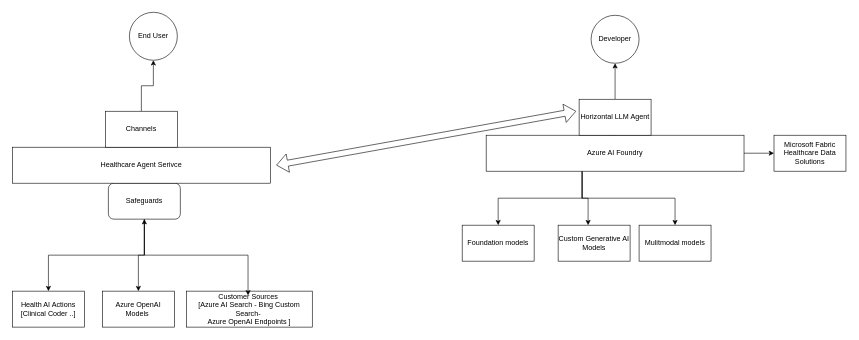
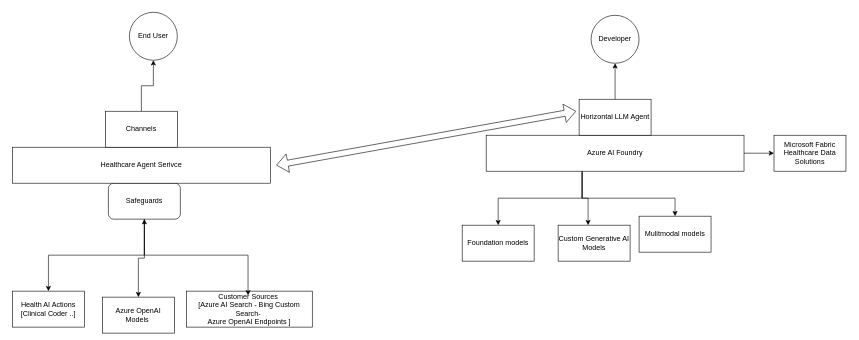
node "Mulitmodal models": moved (675, 243) -> (675, 234)
node "Azure OpenAI Models": moved (138, 309) -> (138, 315)
